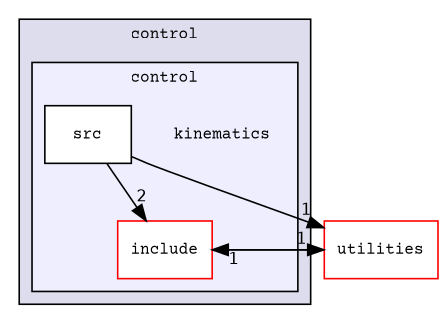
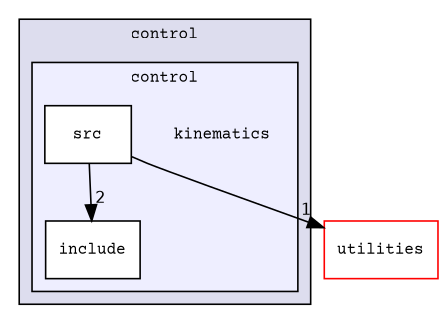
node "include": color red -> black
edge "include" -> "utilities": removed
edge "utilities" -> "include": removed
